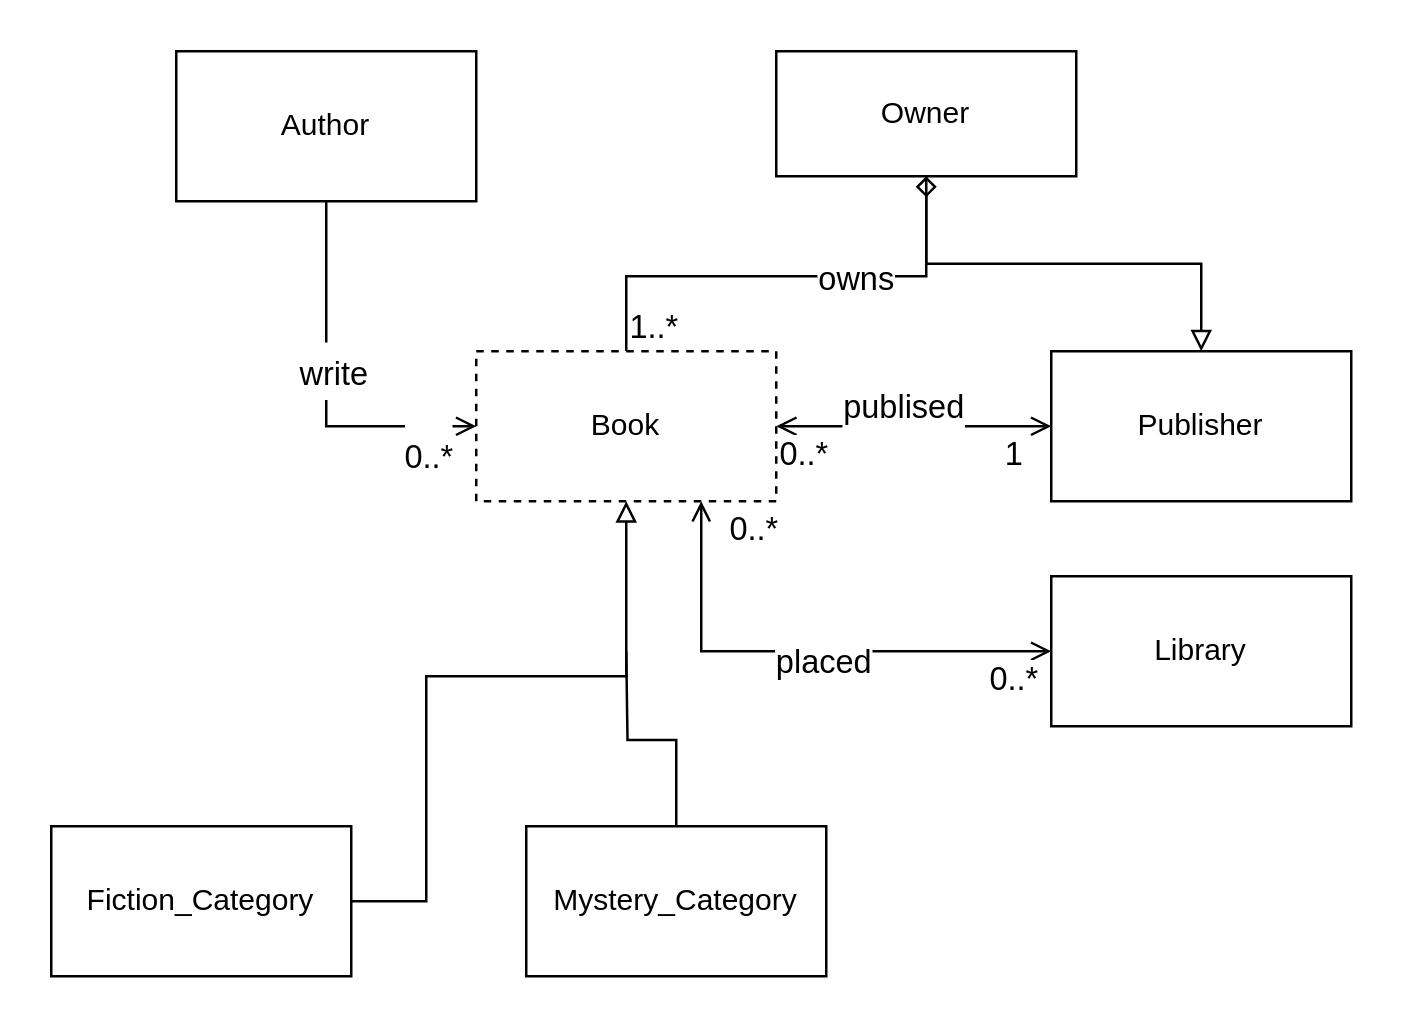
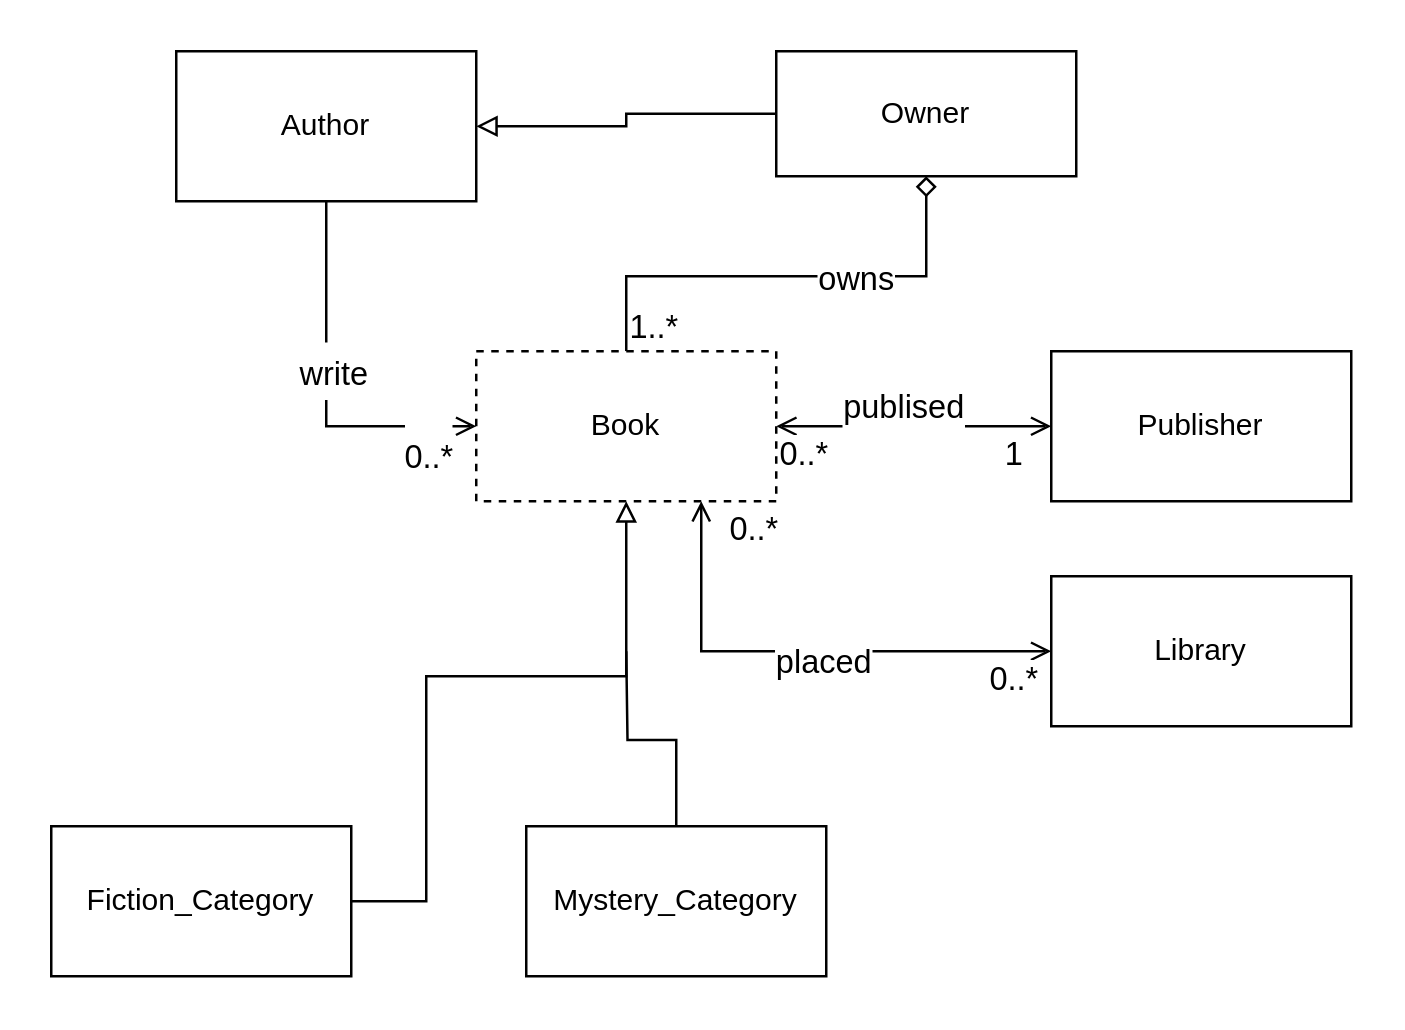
edge "Owner" -> "Publisher": now "Owner" -> "Author"
